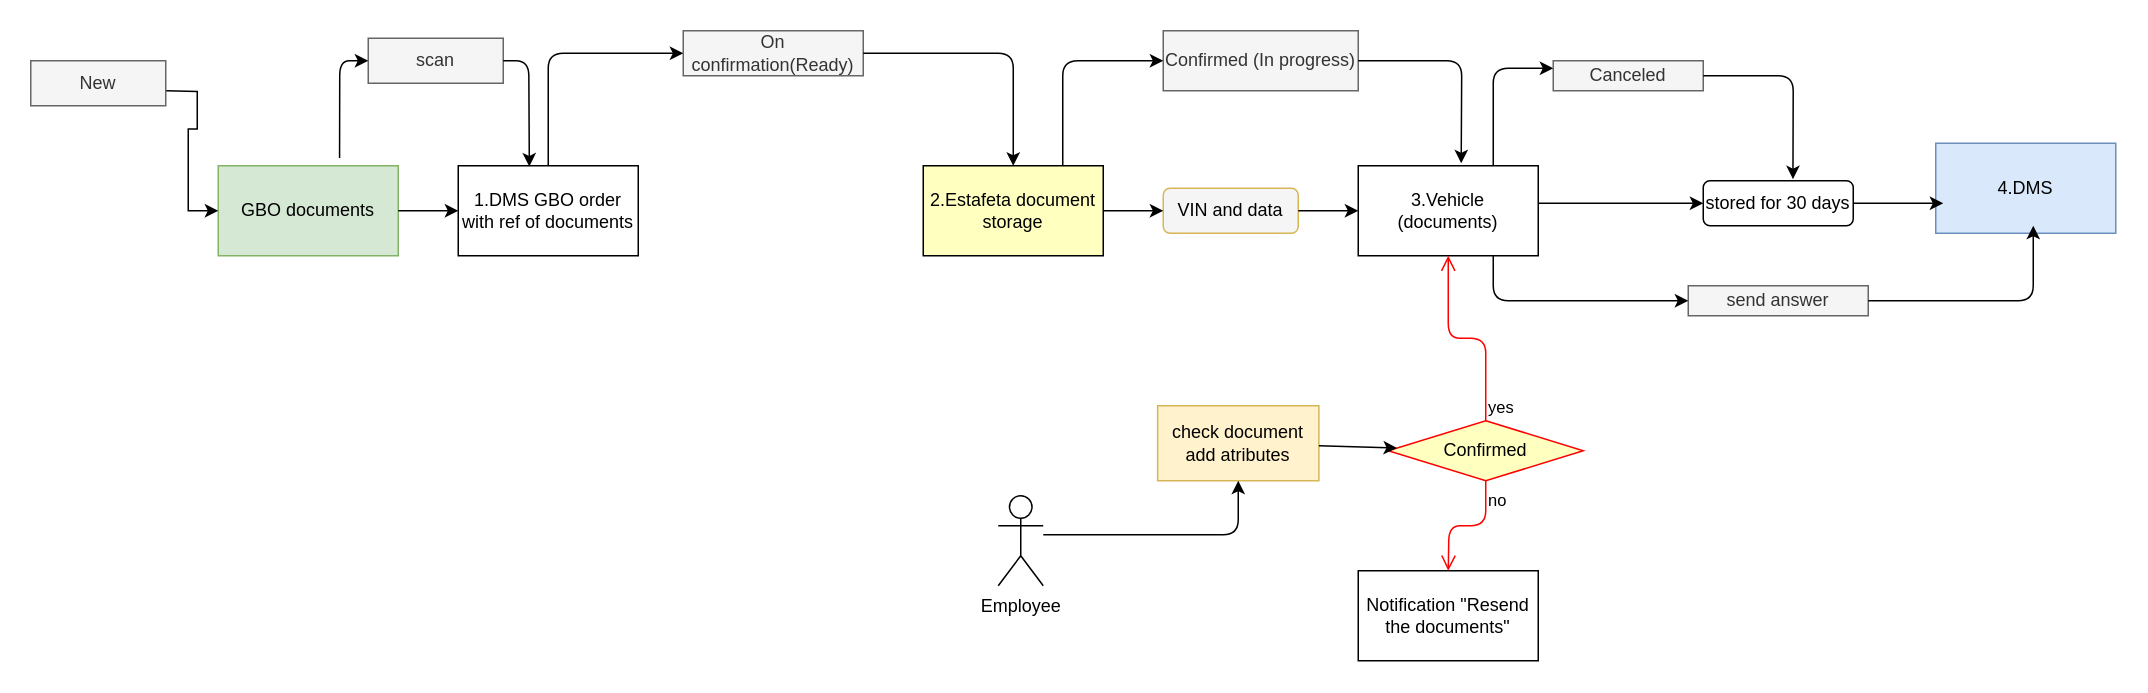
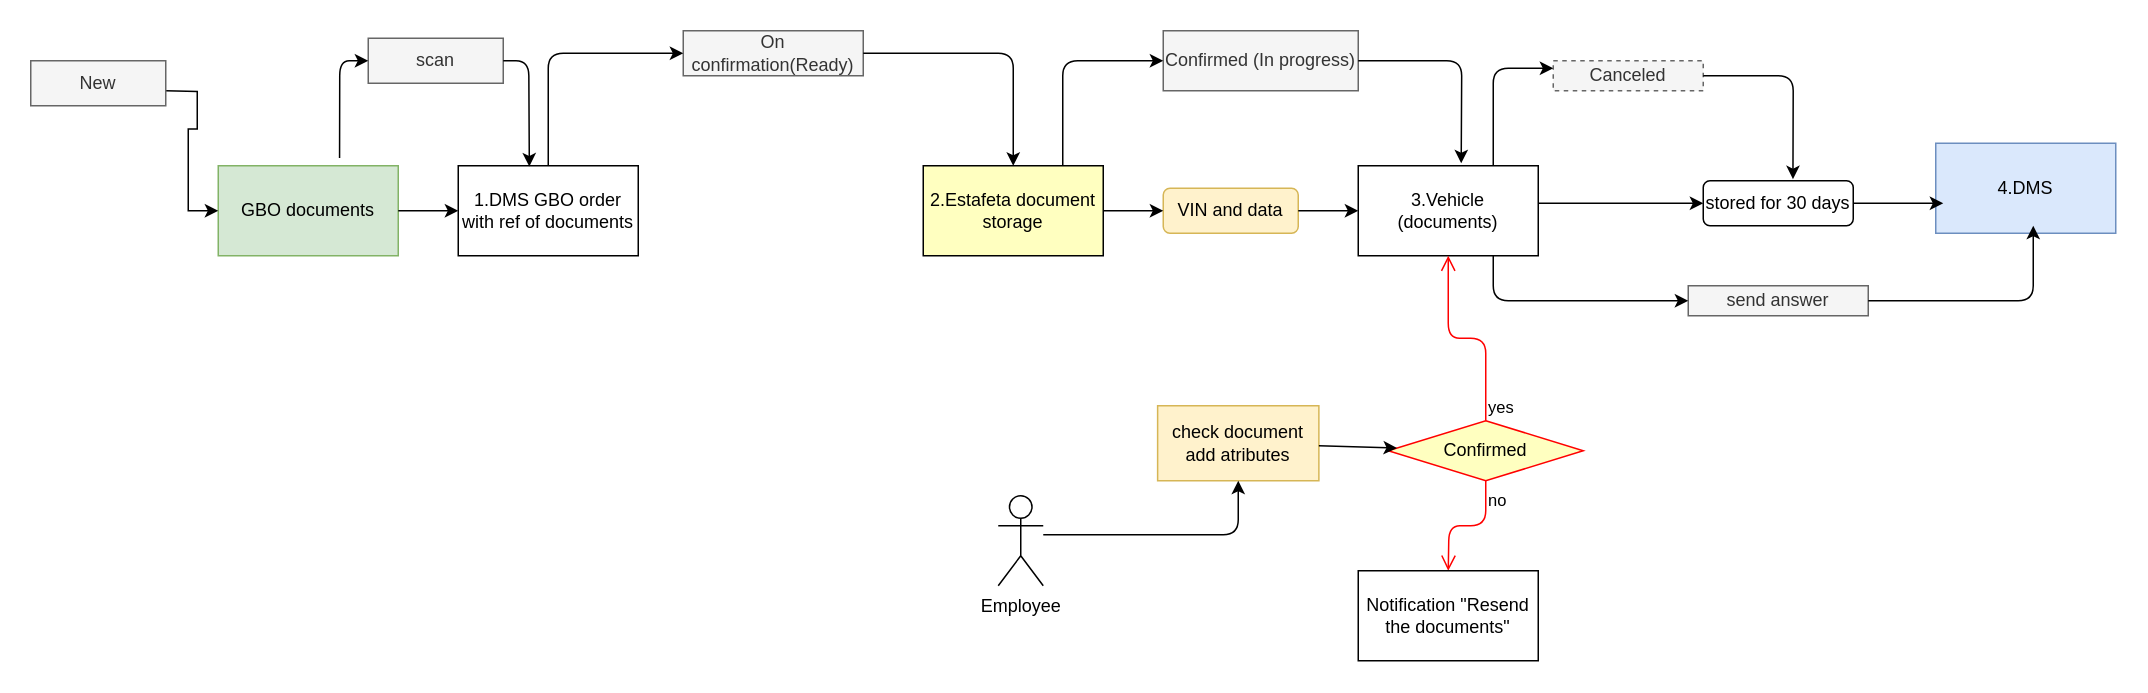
node "Canceled": style solid -> dashed
node "VIN and data": fillcolor #f5f5f5 -> #fff2cc
